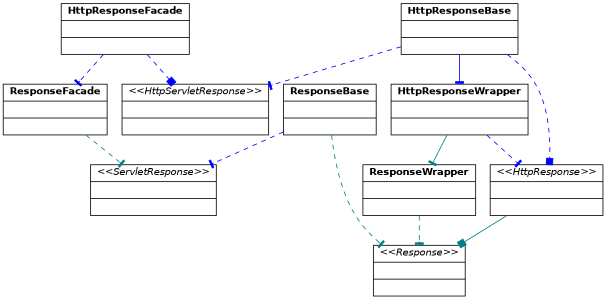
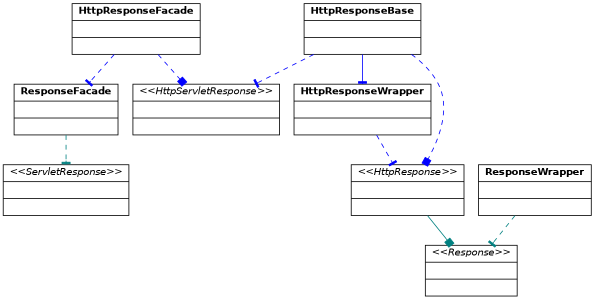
node "ResponseBase": removed
edge "HttpResponseWrapper" -> "ResponseWrapper": removed
